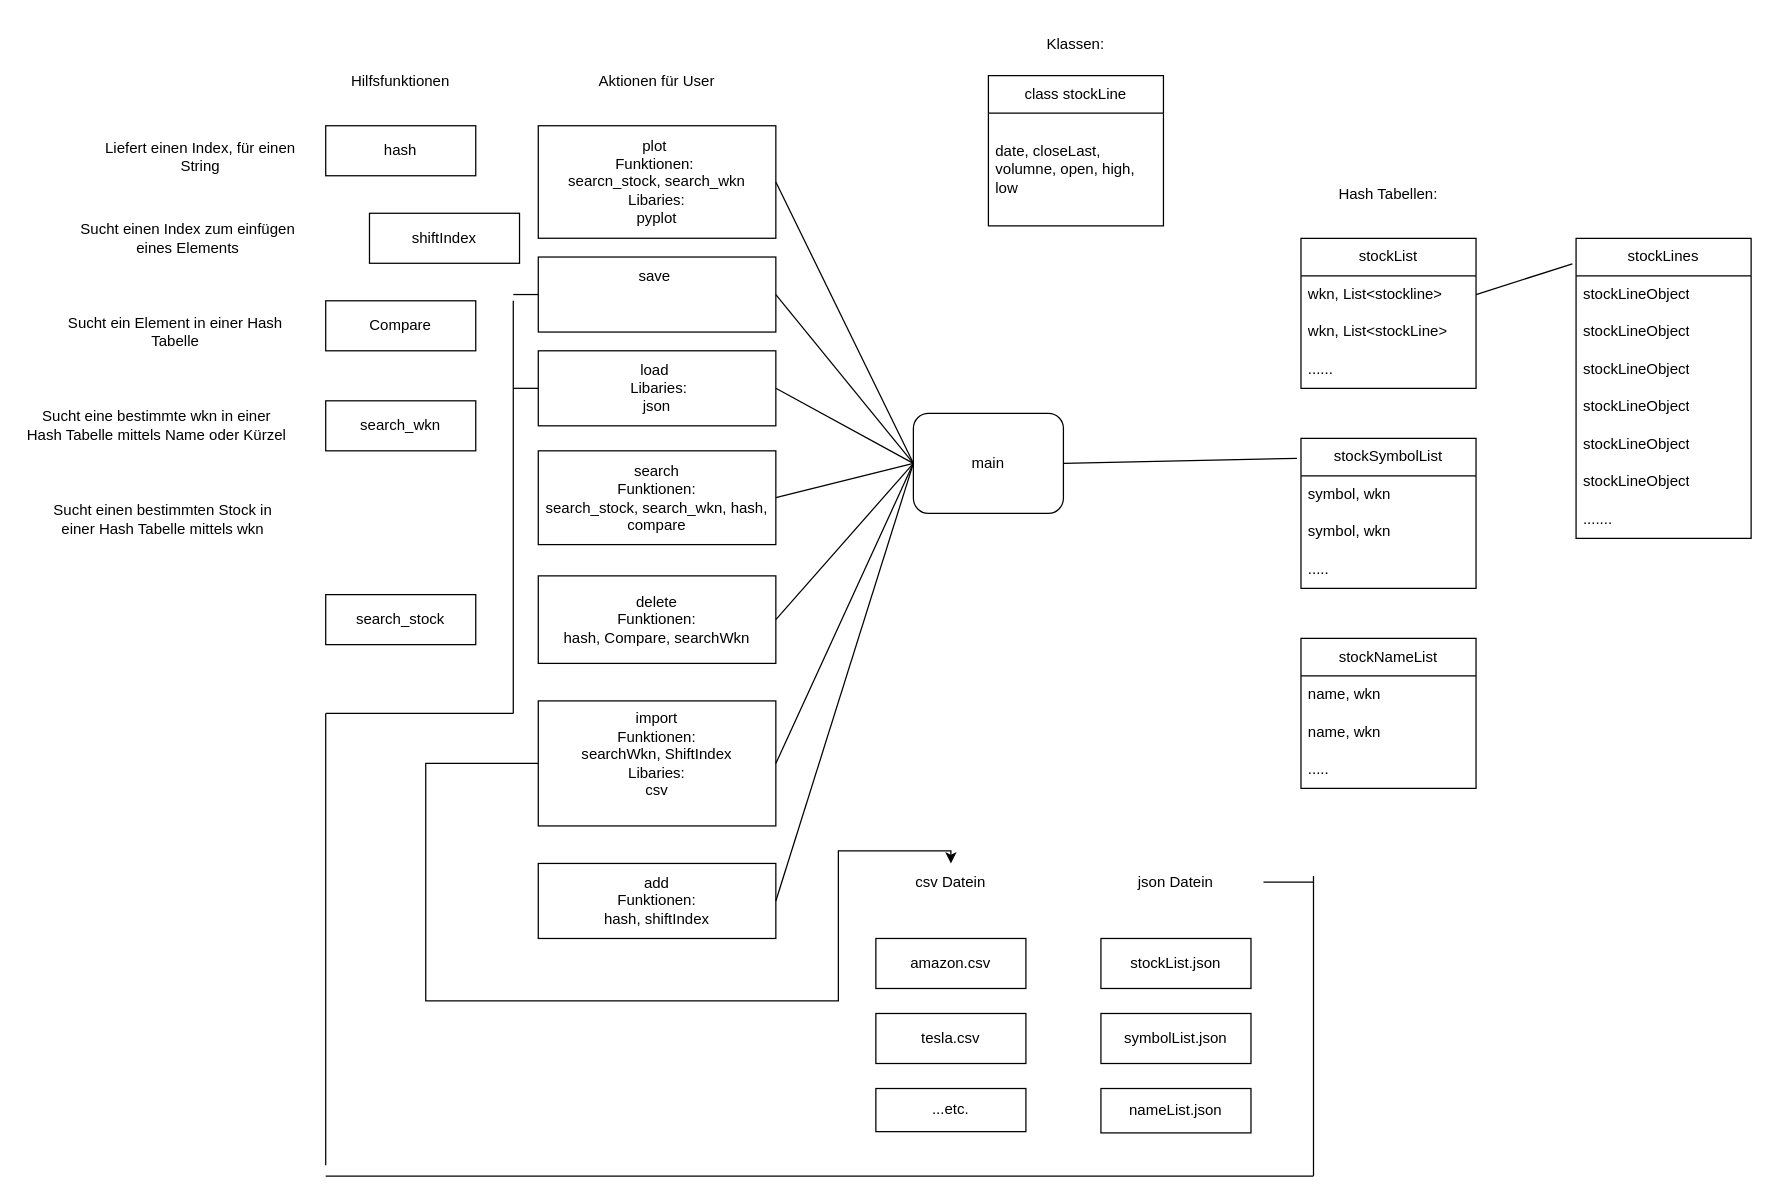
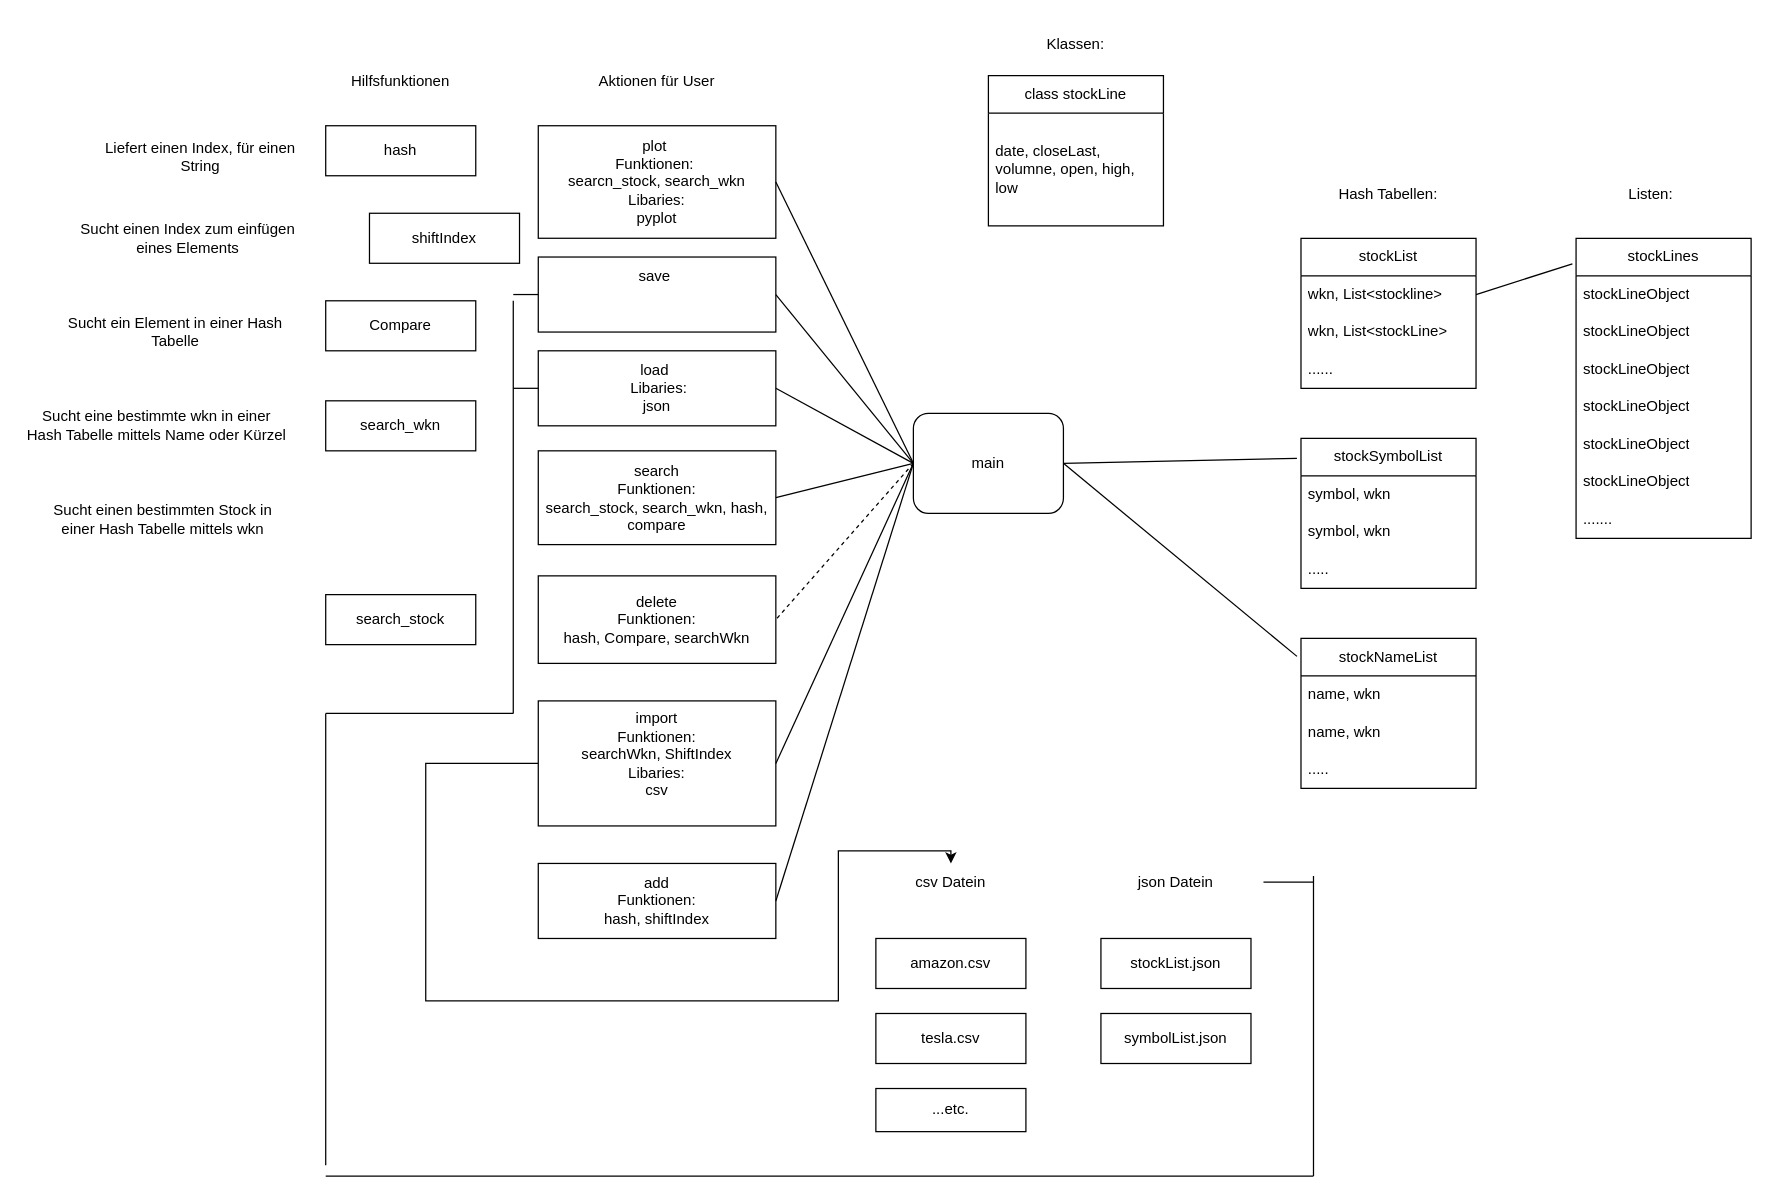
node "Listen:": added
edge "main" -- "delete Funktionen: hash, Compare, searchWkn": style solid -> dashed
edge "main" -- "stockNameList": added
node "nameList.json": removed
